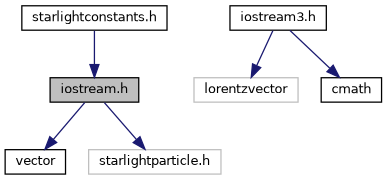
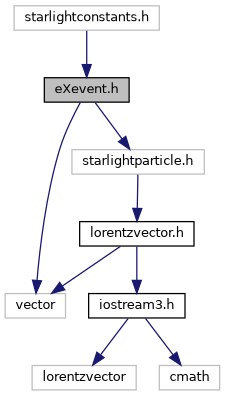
node "starlightconstants.h": color black -> grey75
node "iostream.h": label "iostream.h" -> "eXevent.h"
node "cmath": color black -> grey75
node "vector": color black -> grey75
node "lorentzvector.h": added
